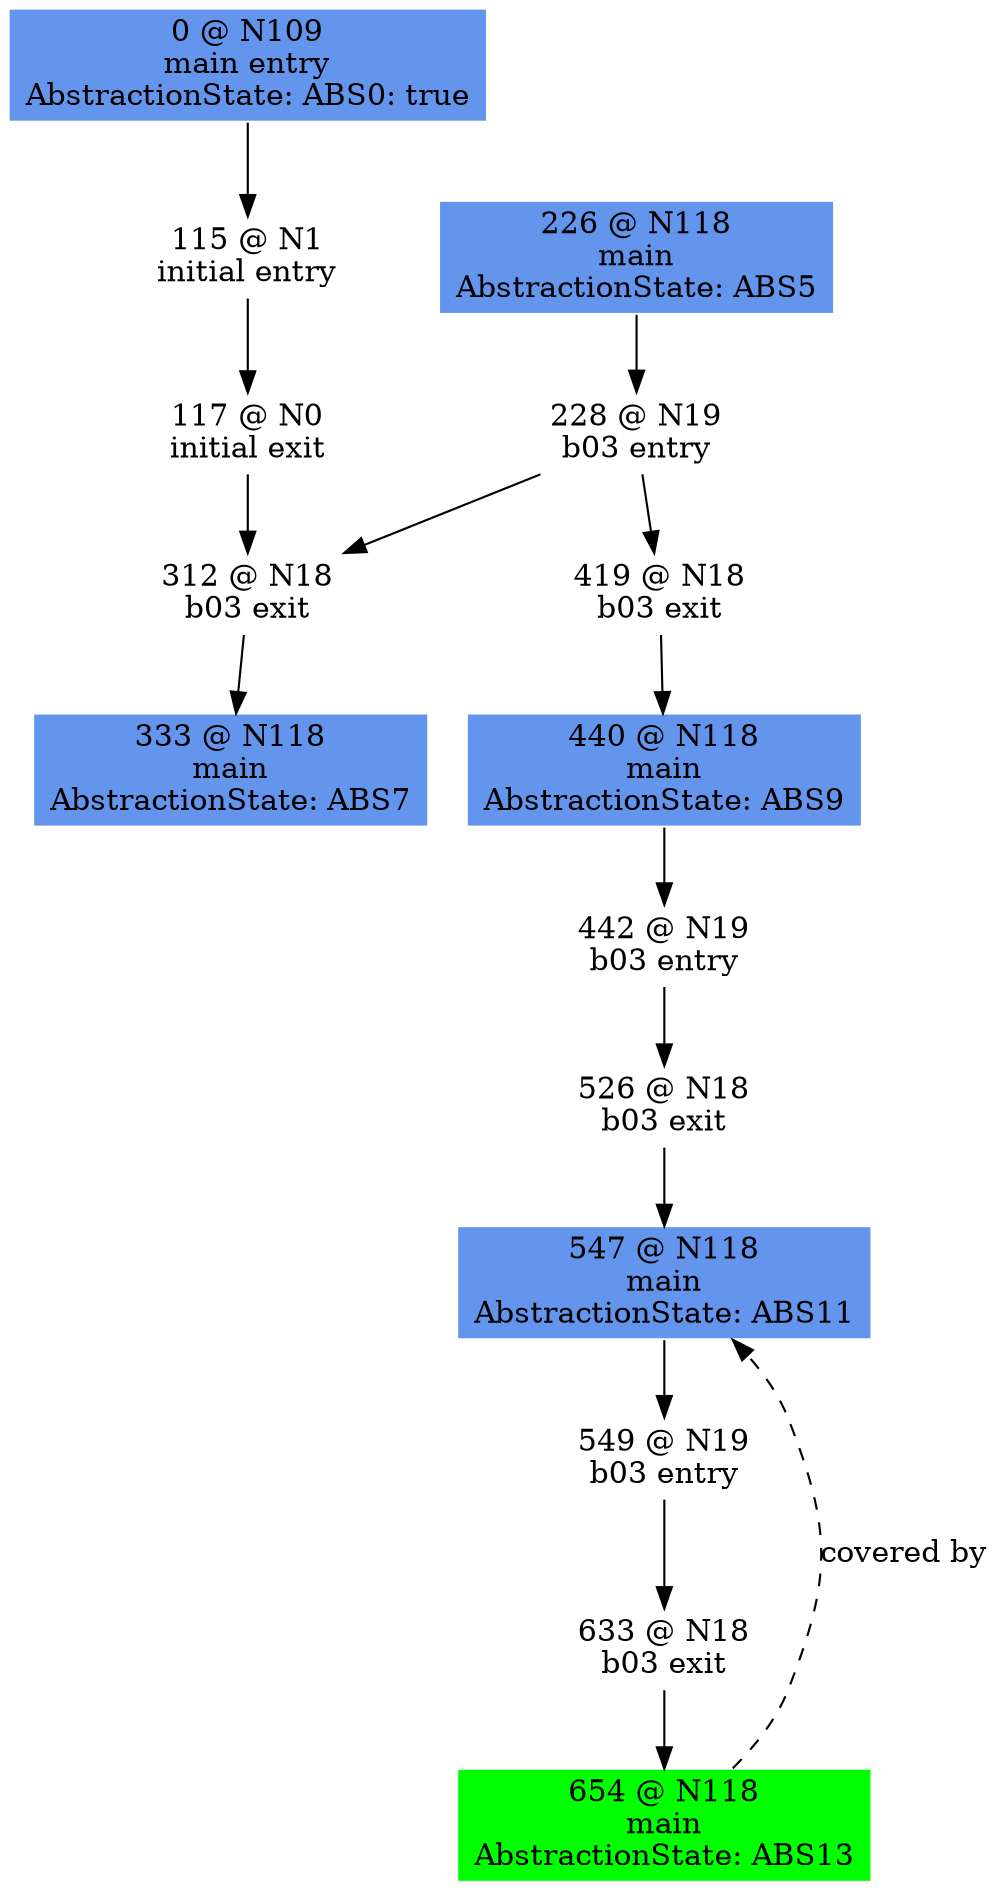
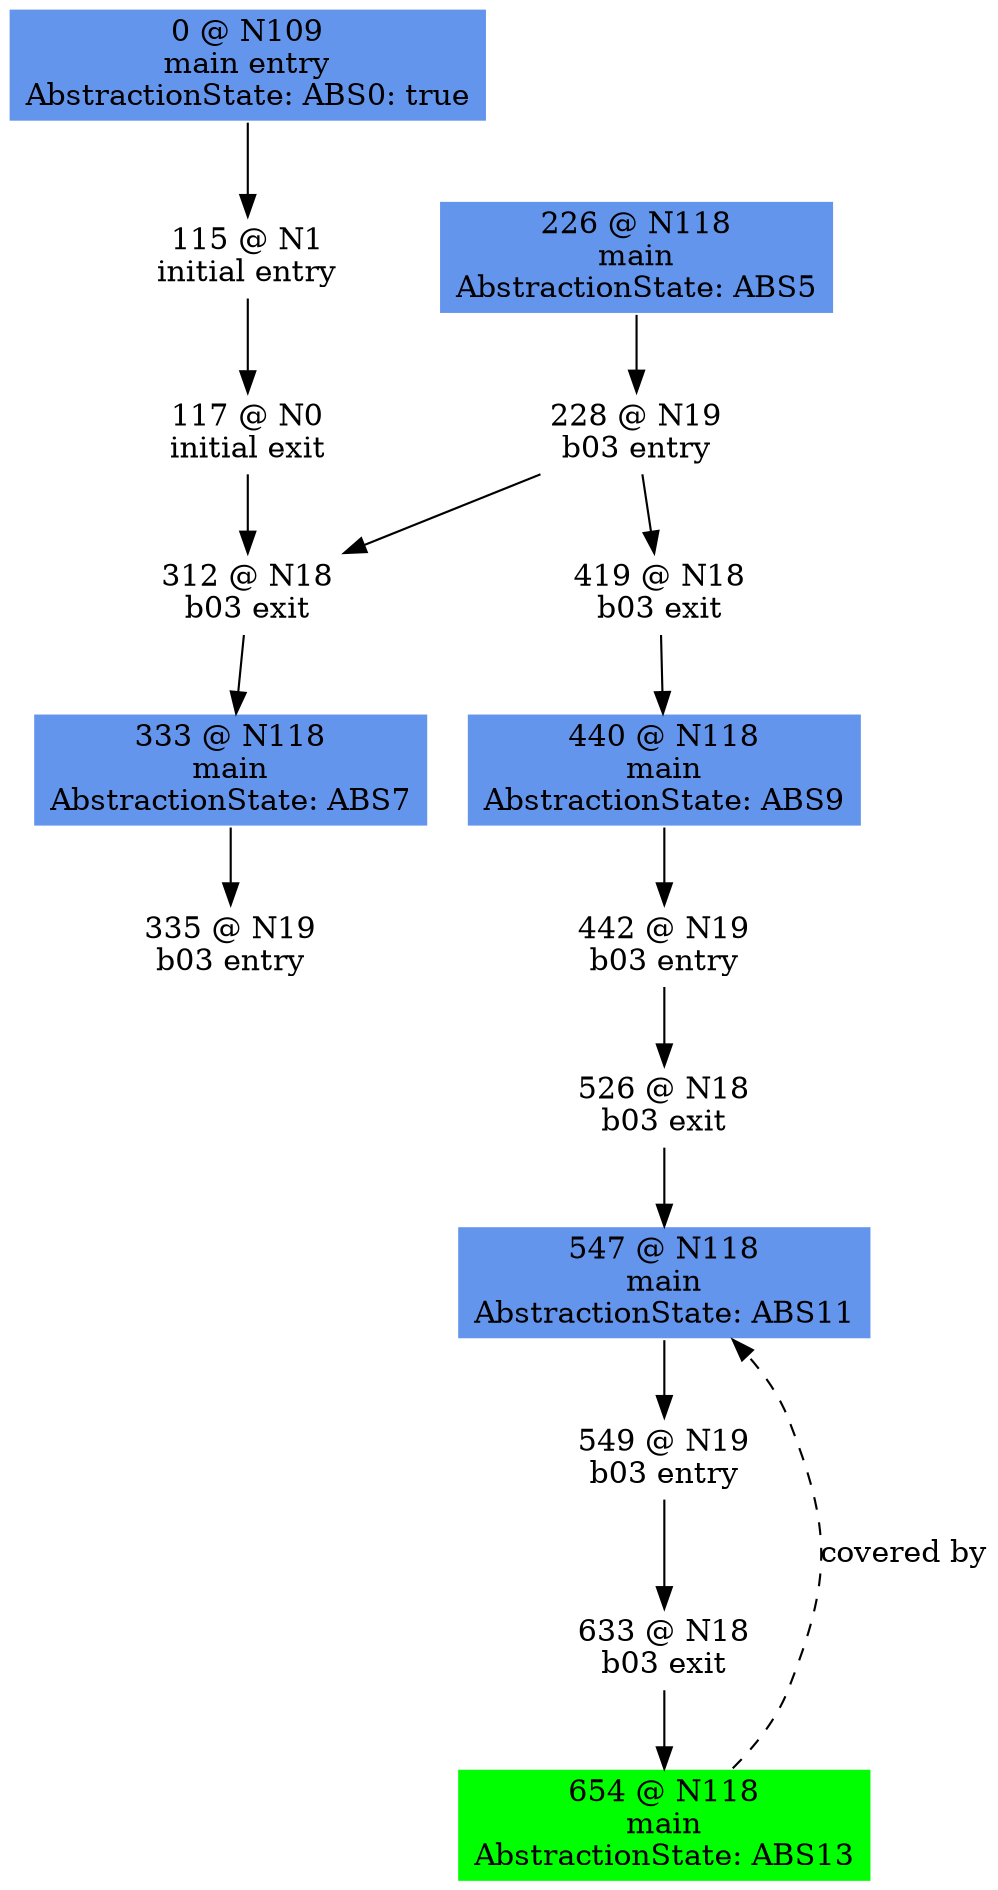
node "335 @ N19 b03 entry": added
